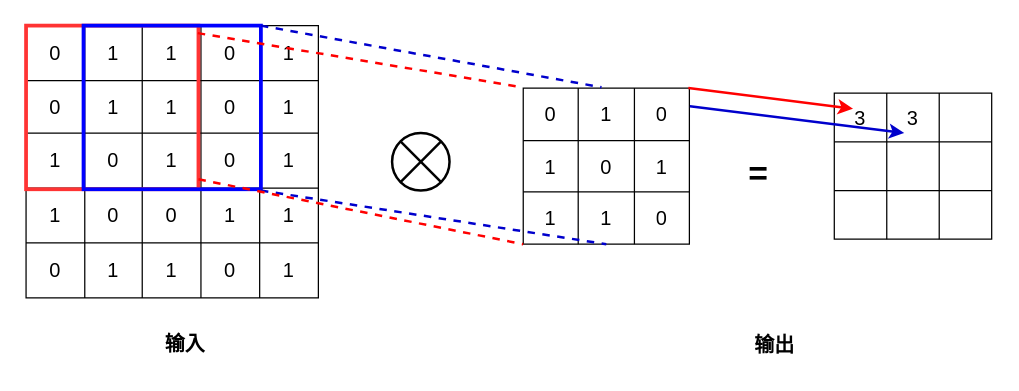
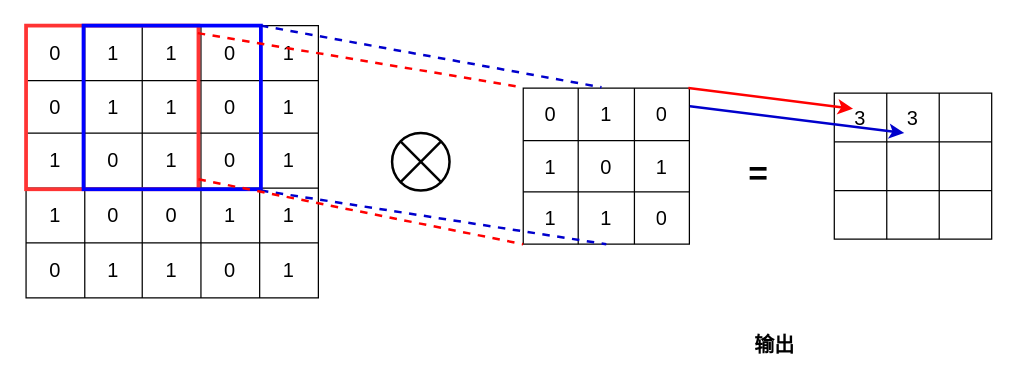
node "输入": removed
